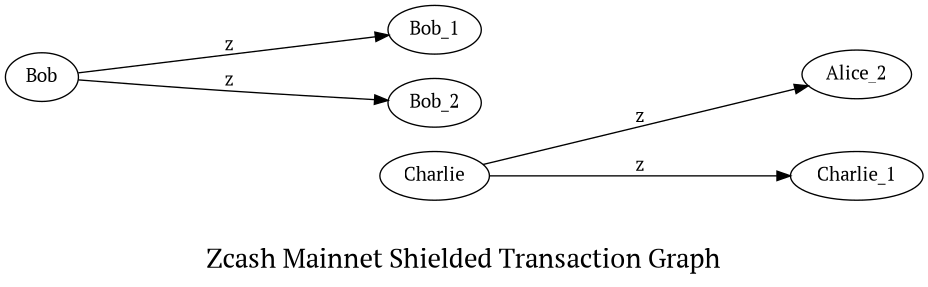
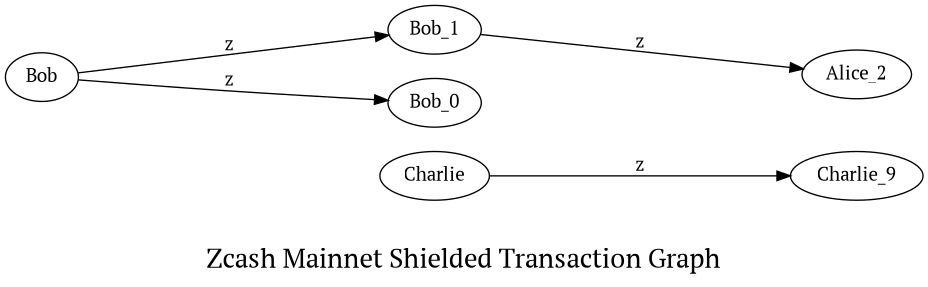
node "Bob_2": label "Bob_2" -> "Bob_0"
edge "Charlie" -> "Alice_2": now "Bob_1" -> "Alice_2"
node "Charlie_1": label "Charlie_1" -> "Charlie_9"
